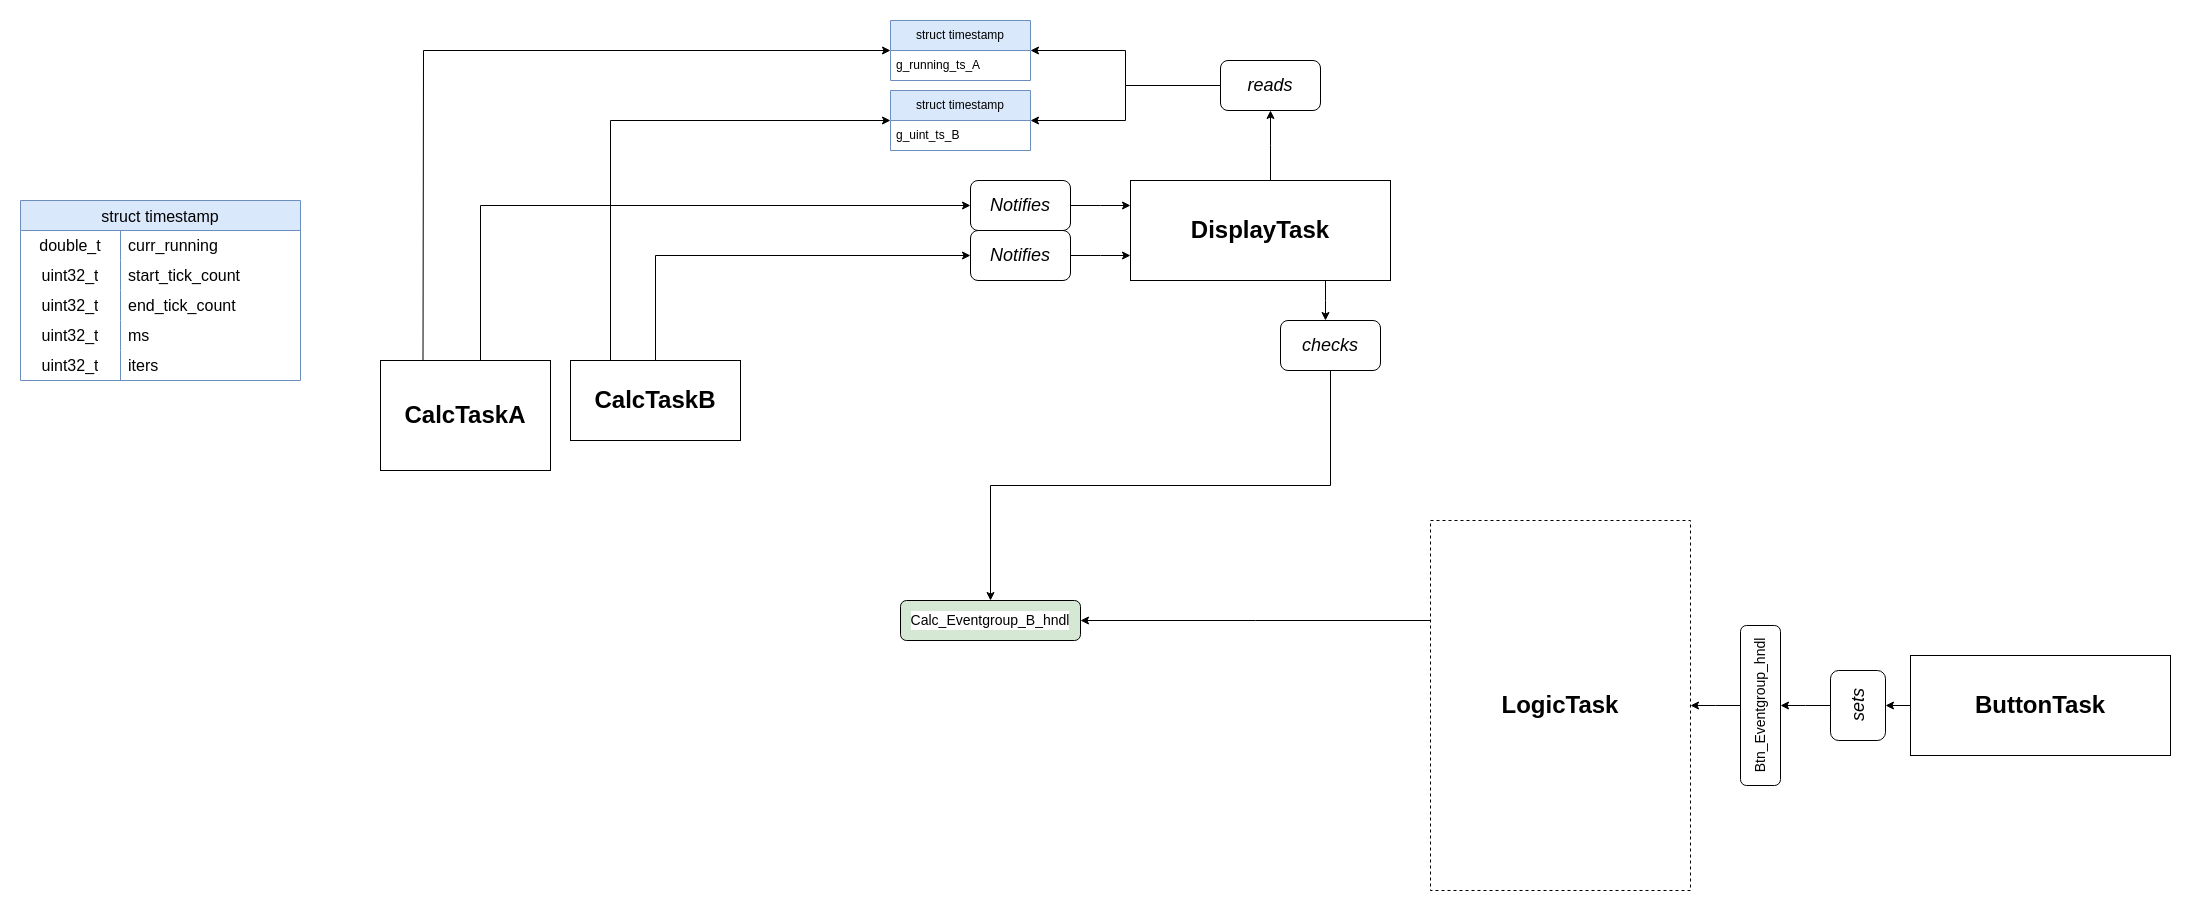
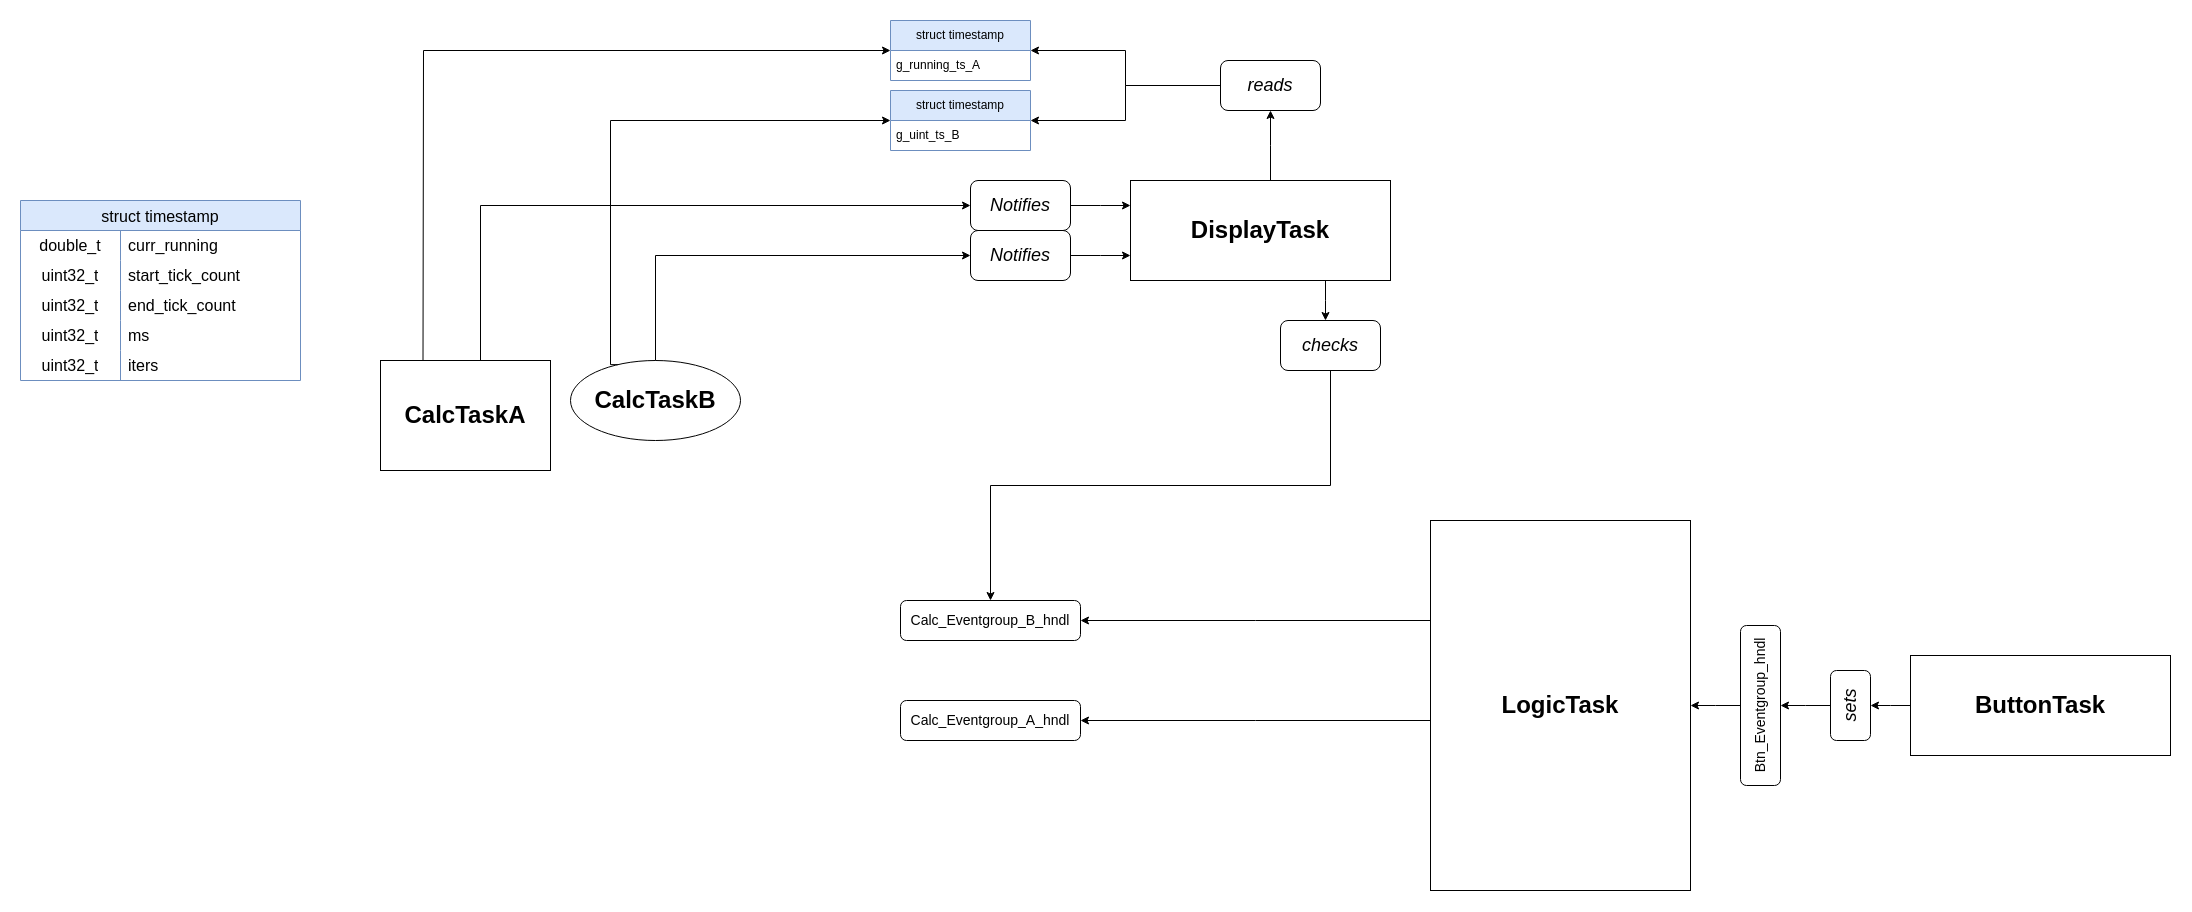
node "CalcTaskB": shape rectangle -> ellipse
node "Calc_Eventgroup_B_hndl": fillcolor #d5e8d4 -> #ffffff
node "LogicTask": style dashed -> solid
node "sets": size 55x70 -> 40x70
node "Calc_Eventgroup_A_hndl": added
edge "LogicTask" -> "Calc_Eventgroup_A_hndl": added
